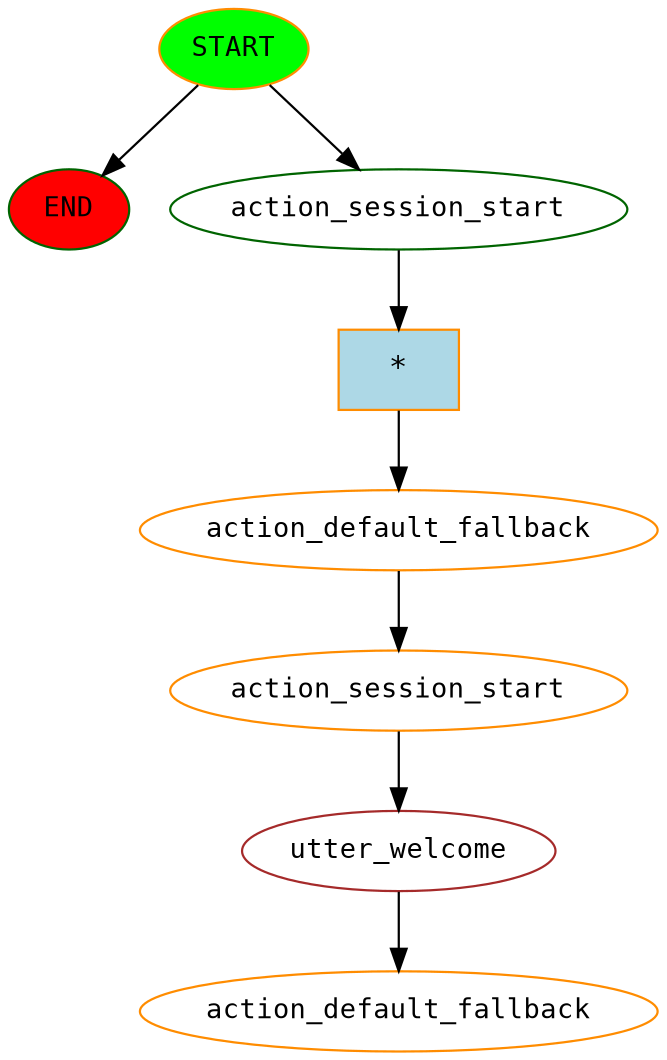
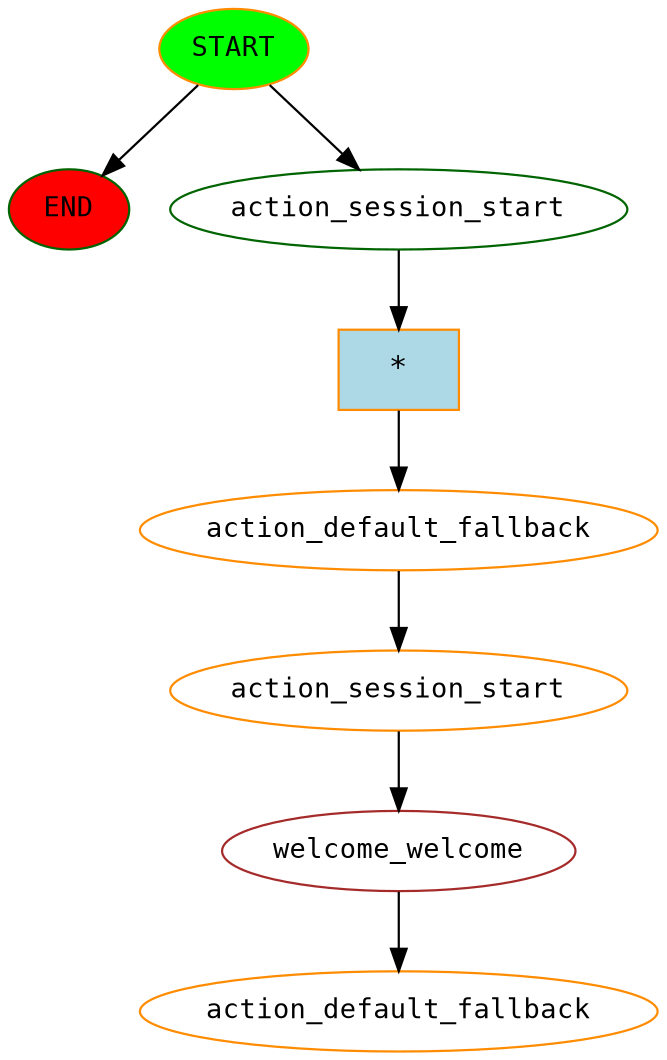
node "utter_welcome": label "utter_welcome" -> "welcome_welcome"
